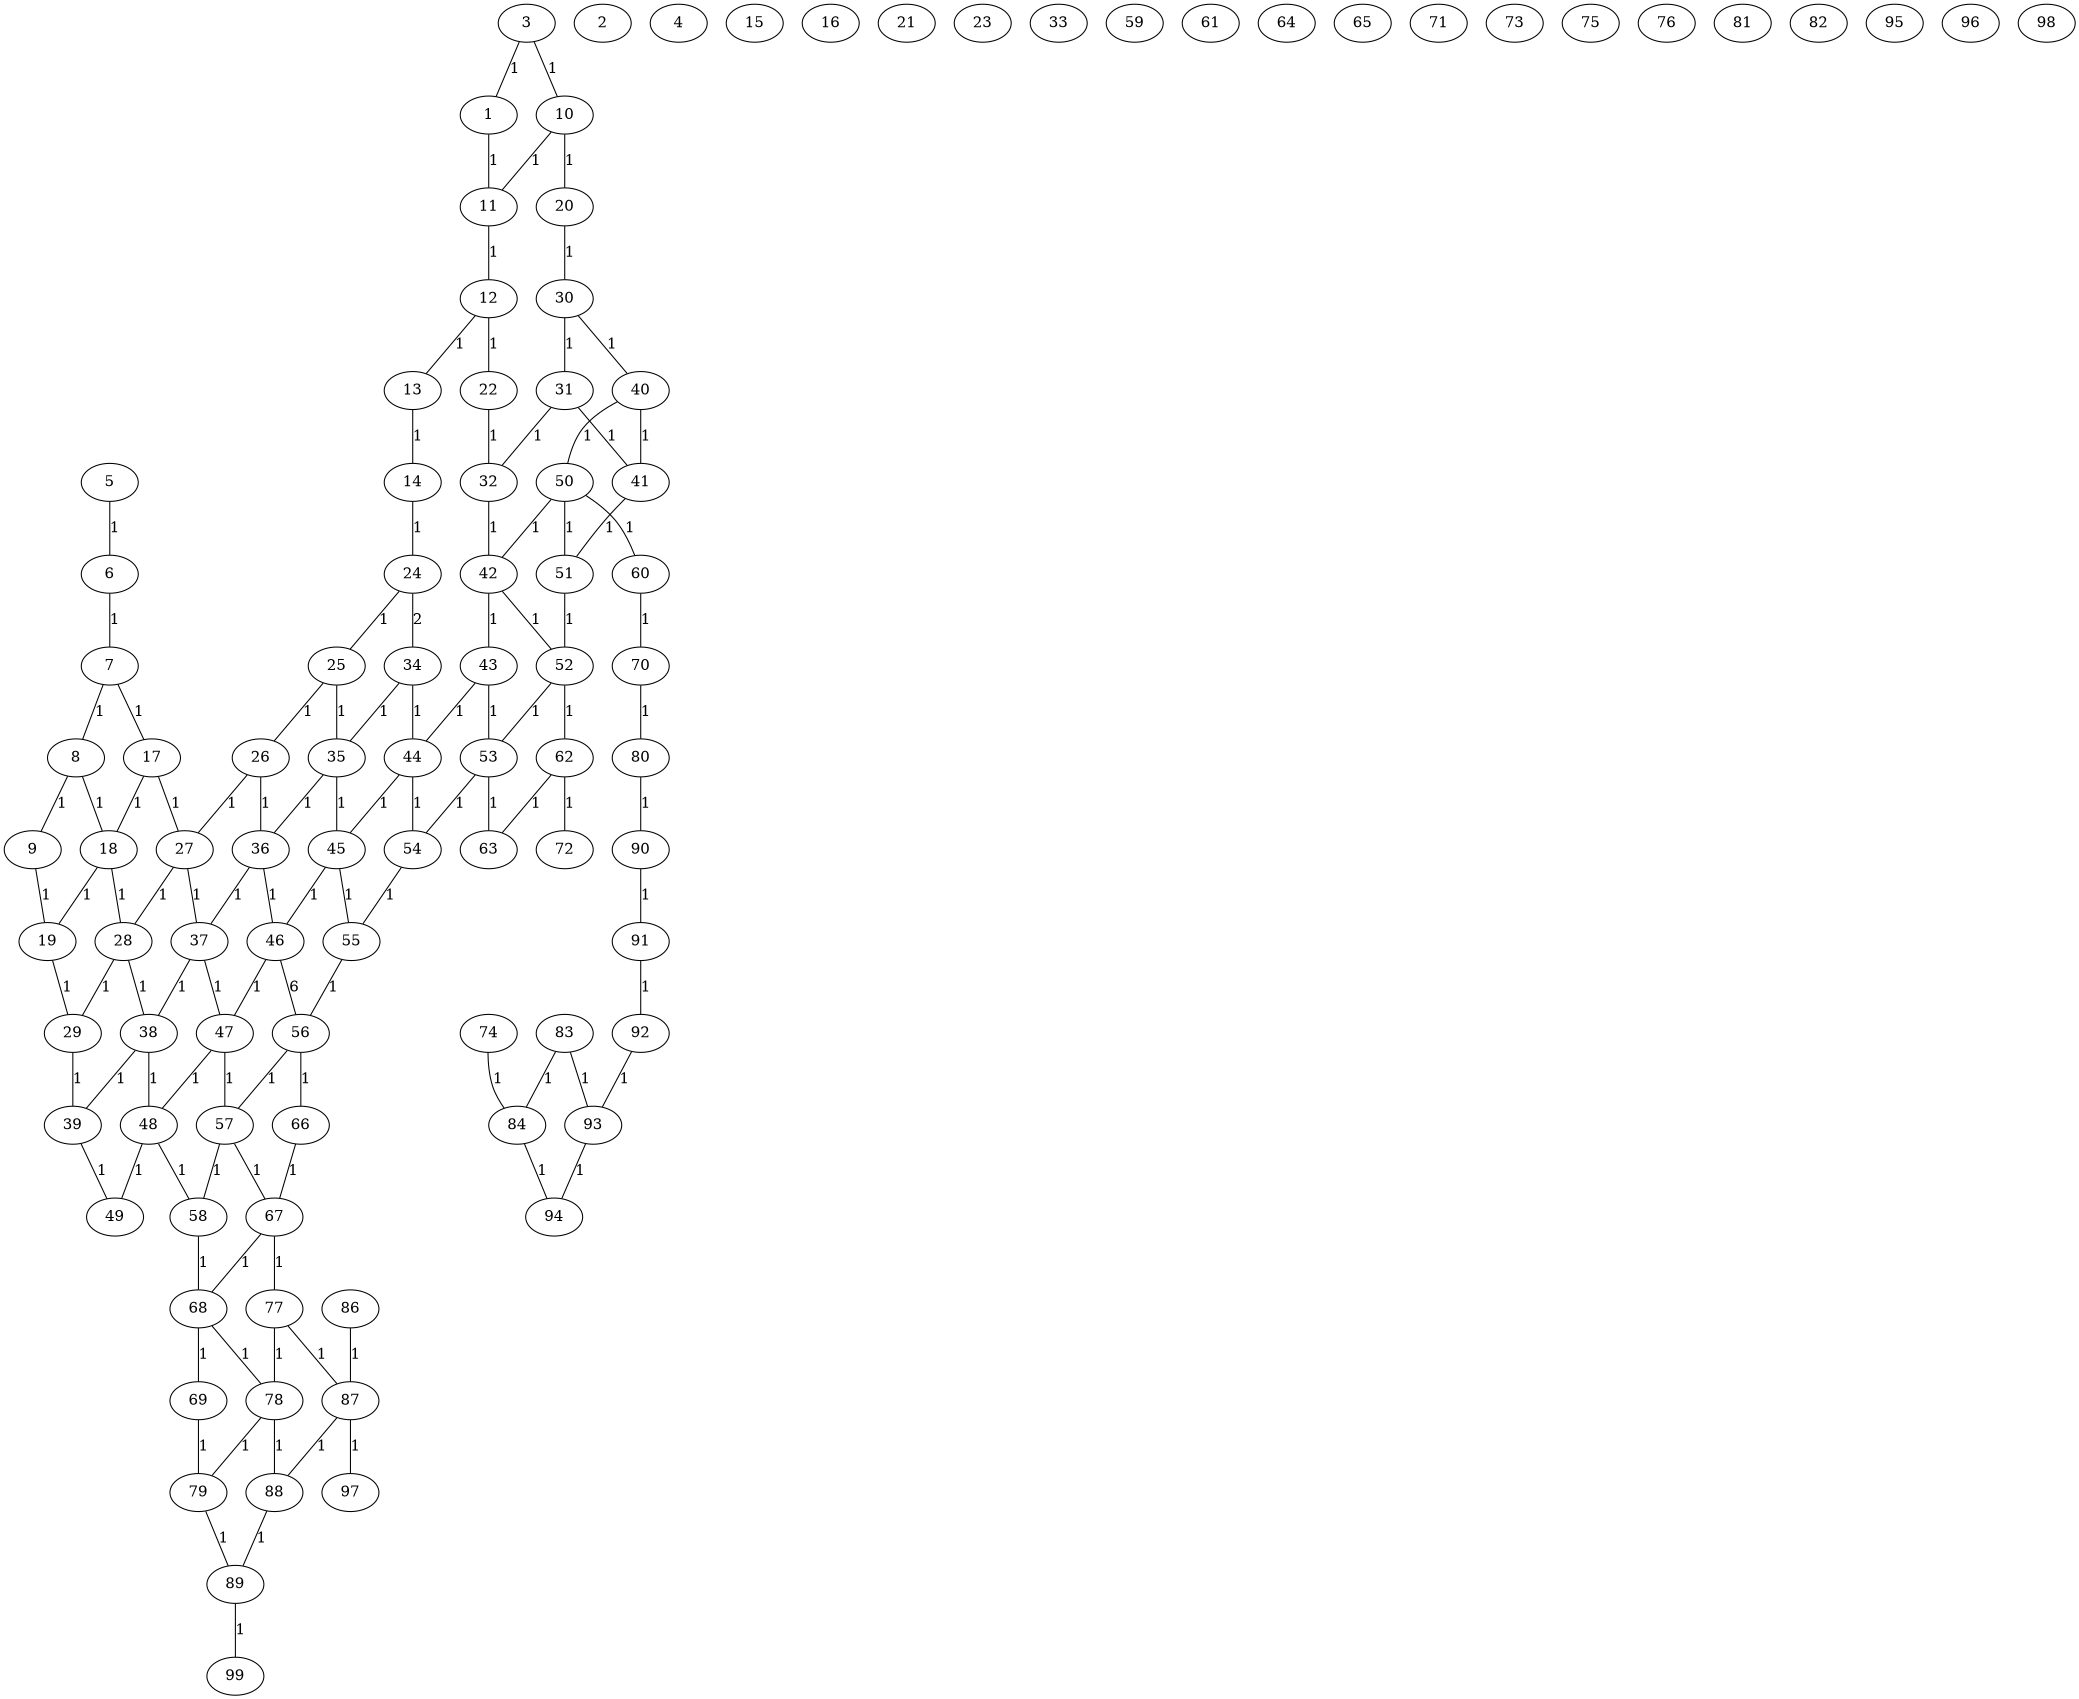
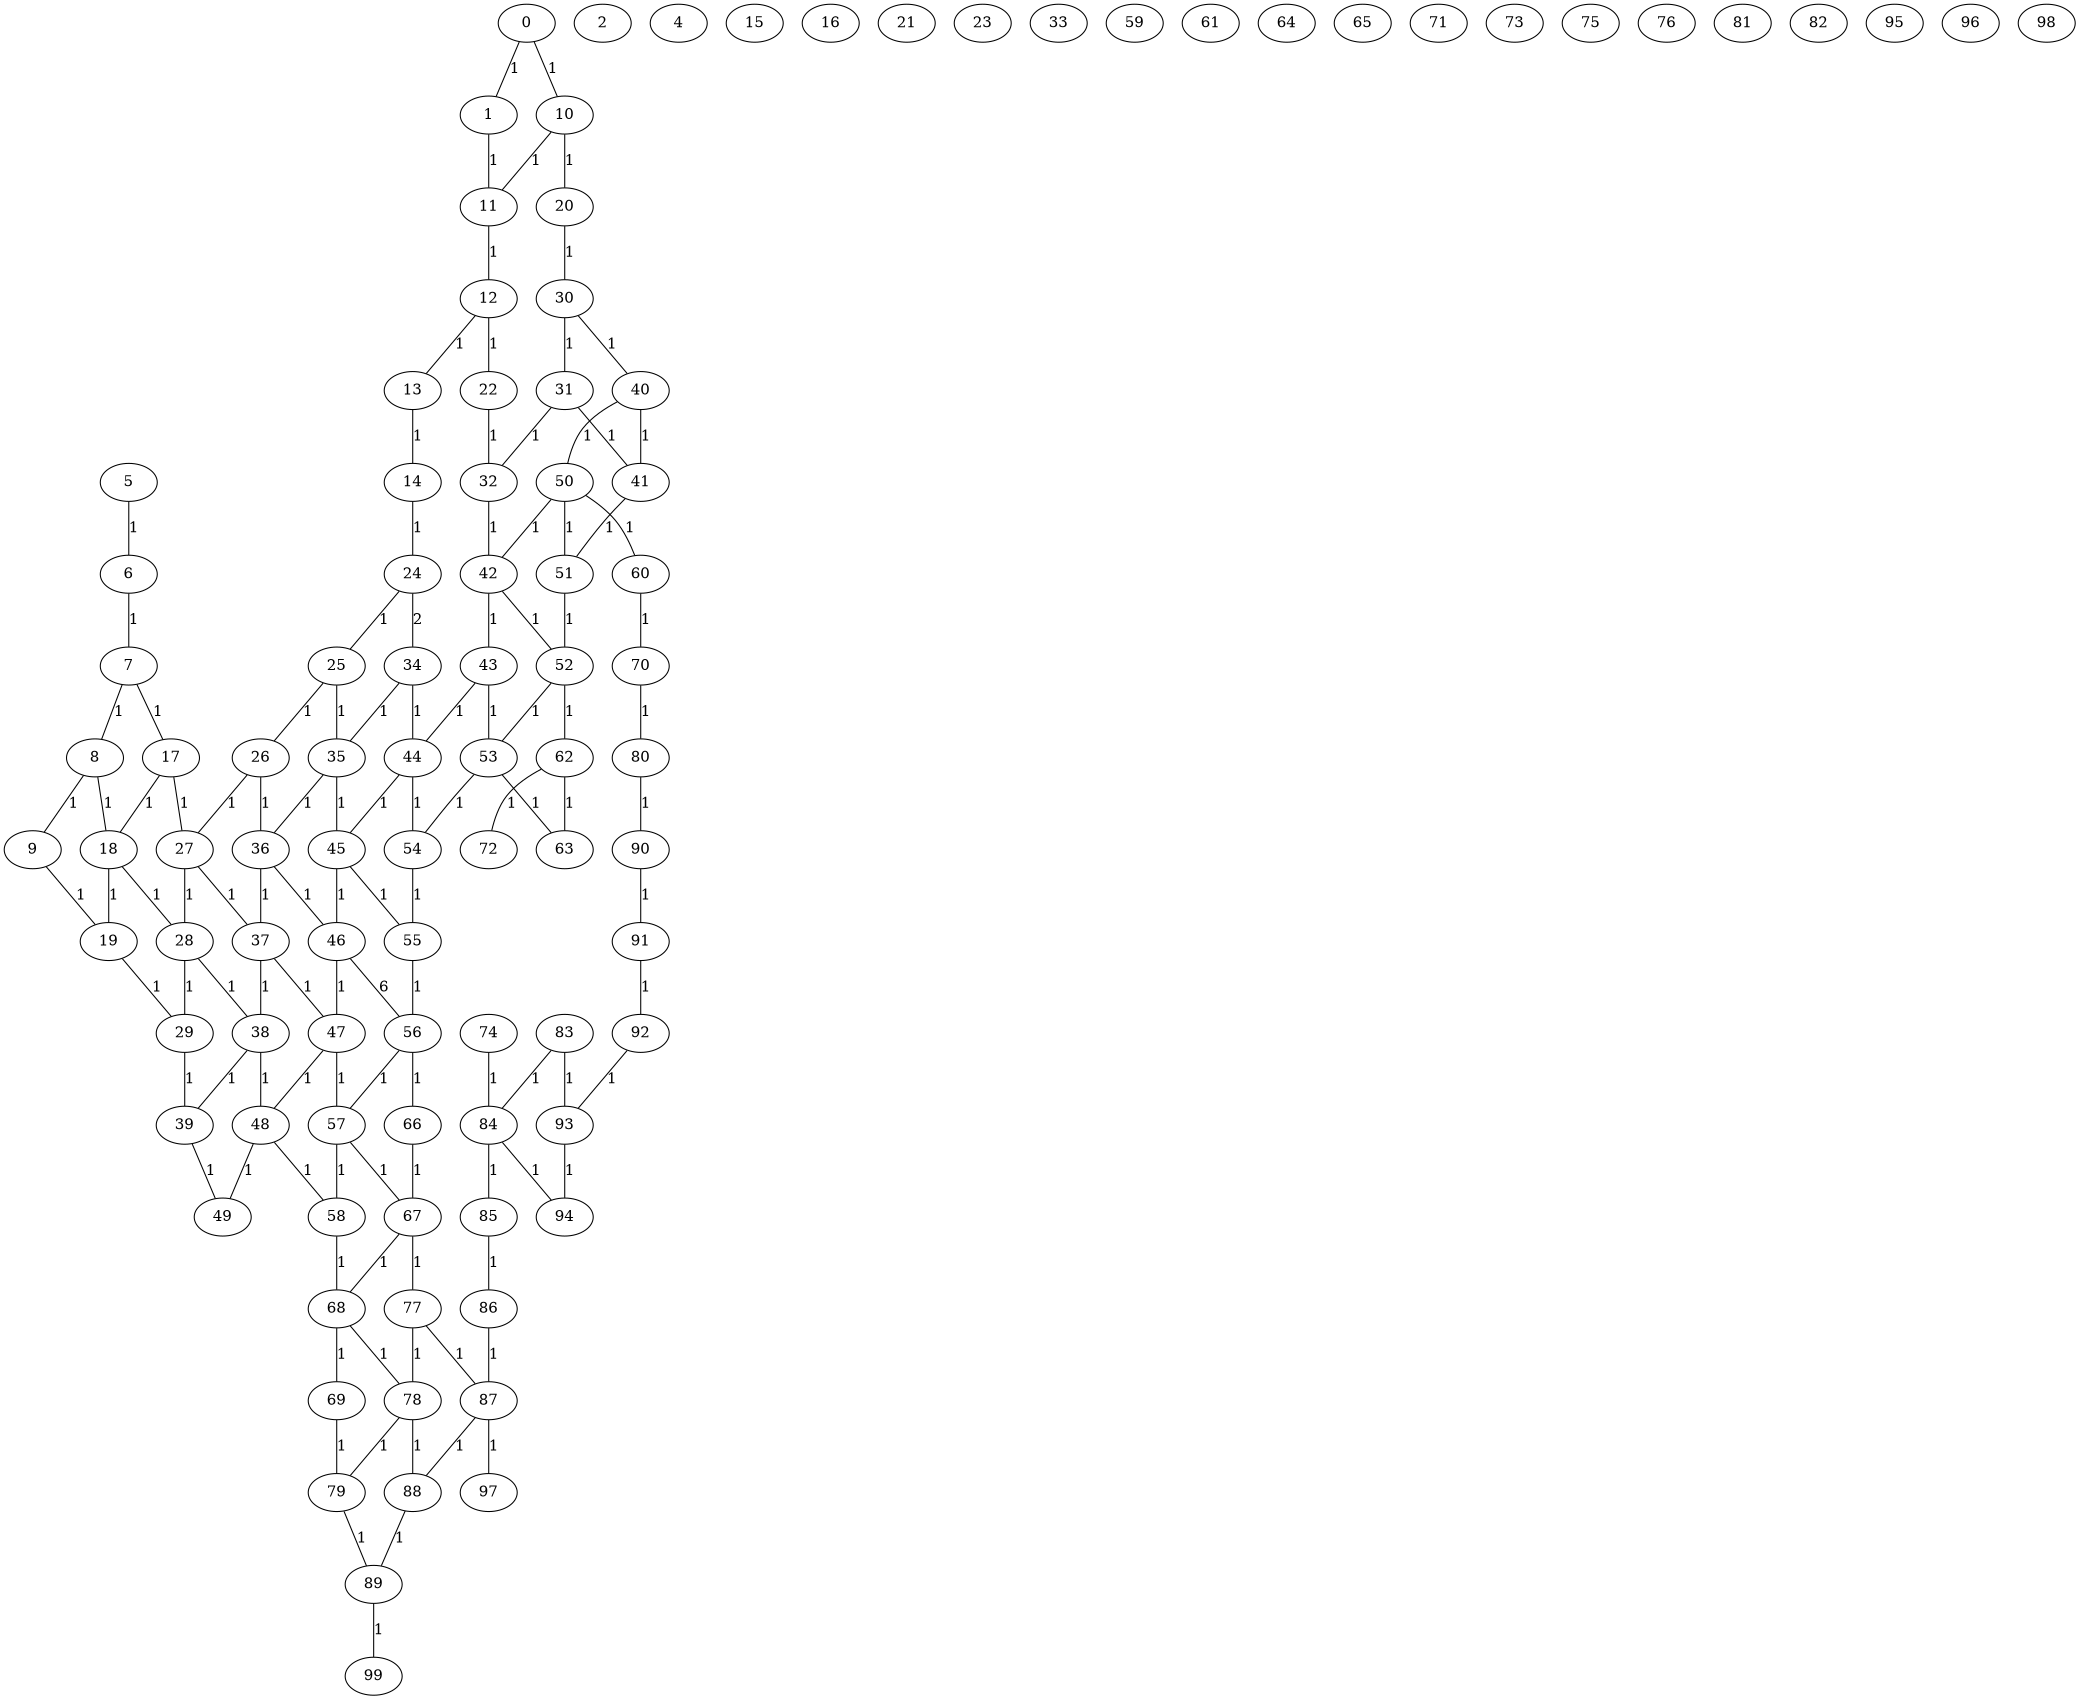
node "3": label "3" -> "0"
node "85": added
